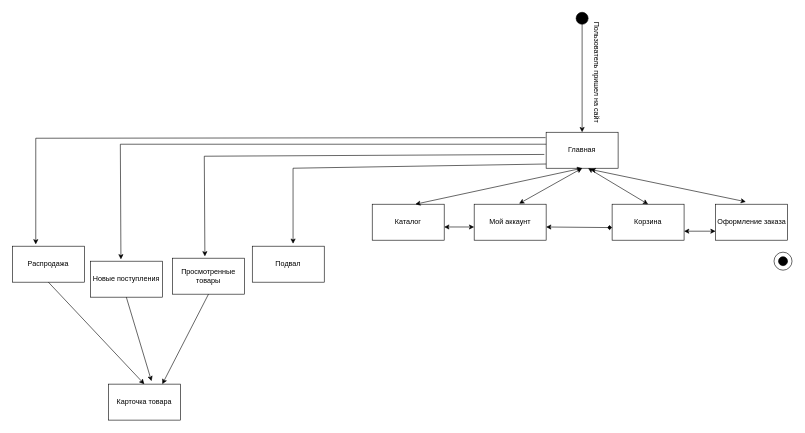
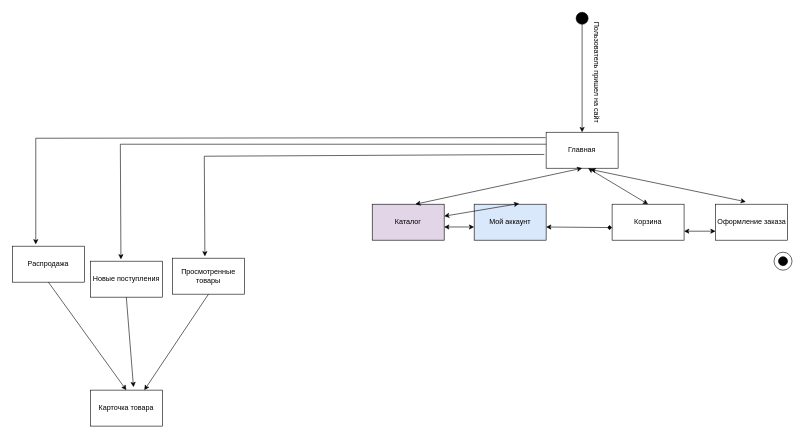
edge "Главная" -> "Подвал": removed
edge "Главная" -- "Мой аккаунт": now "Каталог" -- "Мой аккаунт"
node "Каталог": fillcolor #ffffff -> #e1d5e7
node "Мой аккаунт": fillcolor #ffffff -> #dae8fc
node "Подвал": removed
node "Карточка товара": moved (144, 402) -> (126, 408)
